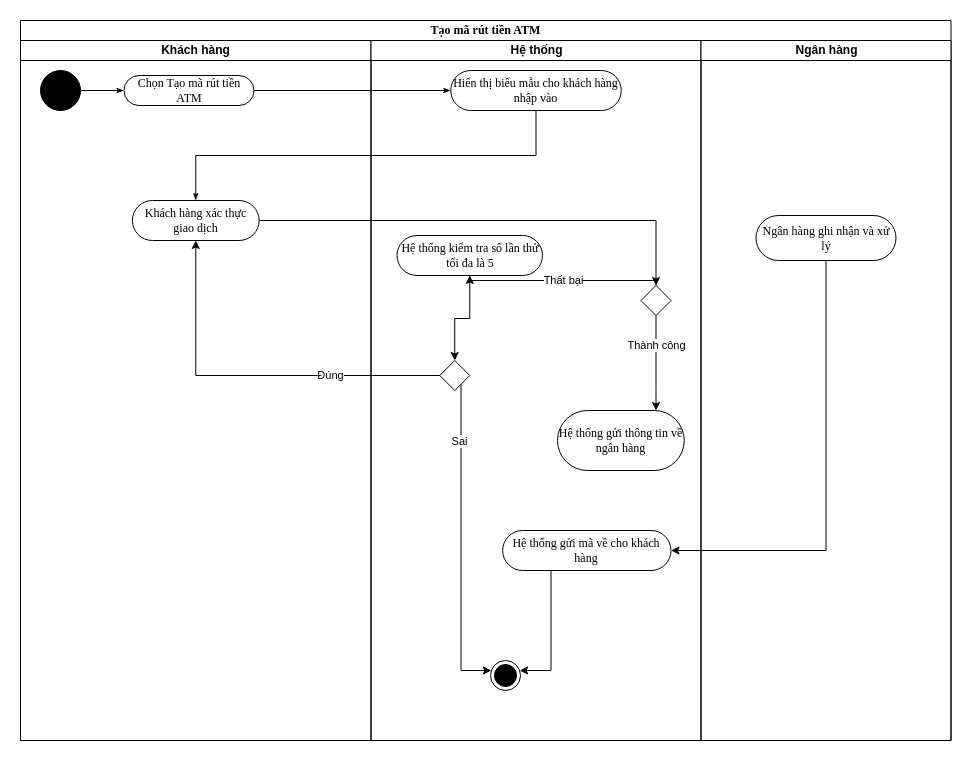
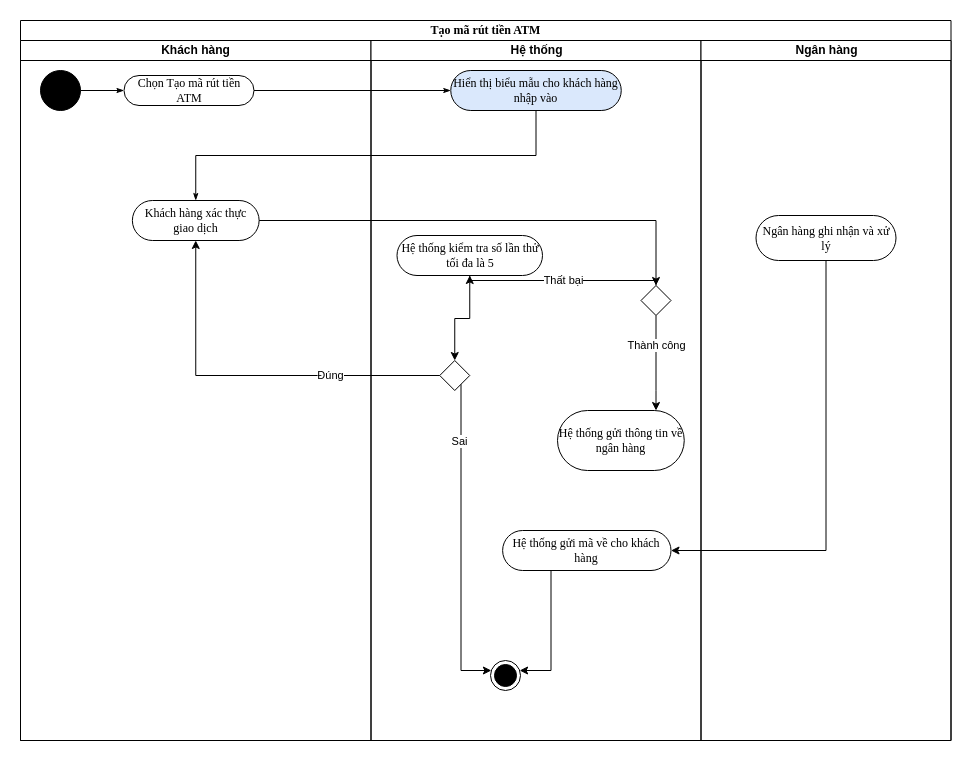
node "Hiển thị biểu mẫu cho khách hàng nhập vào": fillcolor #ffffff -> #dae8fc
